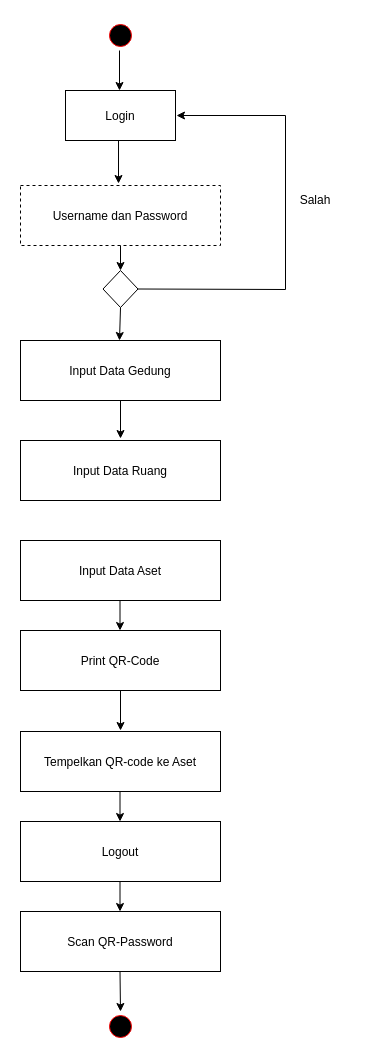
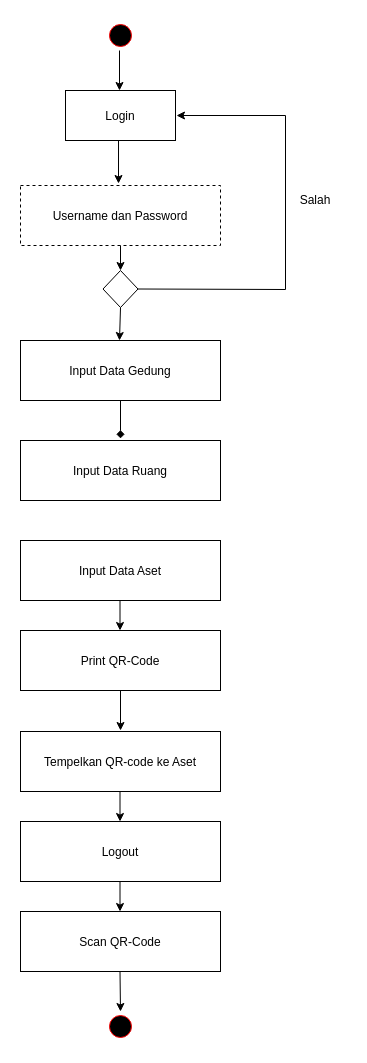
edge "Input Data Gedung" -> "Input Data Ruang": arrowhead classic -> diamond
node "Scan QR-Password": label "Scan QR-Password" -> "Scan QR-Code"
